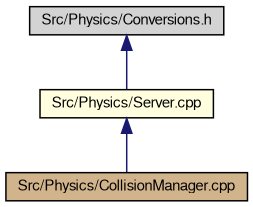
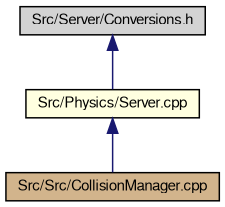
node "Src/Physics/Conversions.h": label "Src/Physics/Conversions.h" -> "Src/Server/Conversions.h"
node "Src/Physics/CollisionManager.cpp": label "Src/Physics/CollisionManager.cpp" -> "Src/Src/CollisionManager.cpp"
